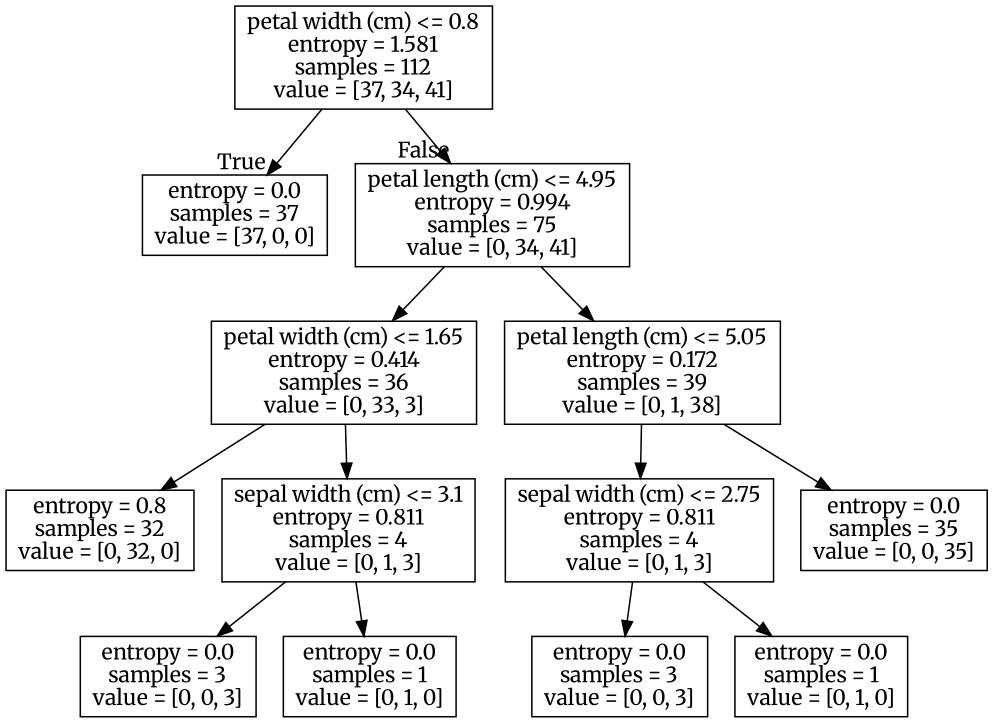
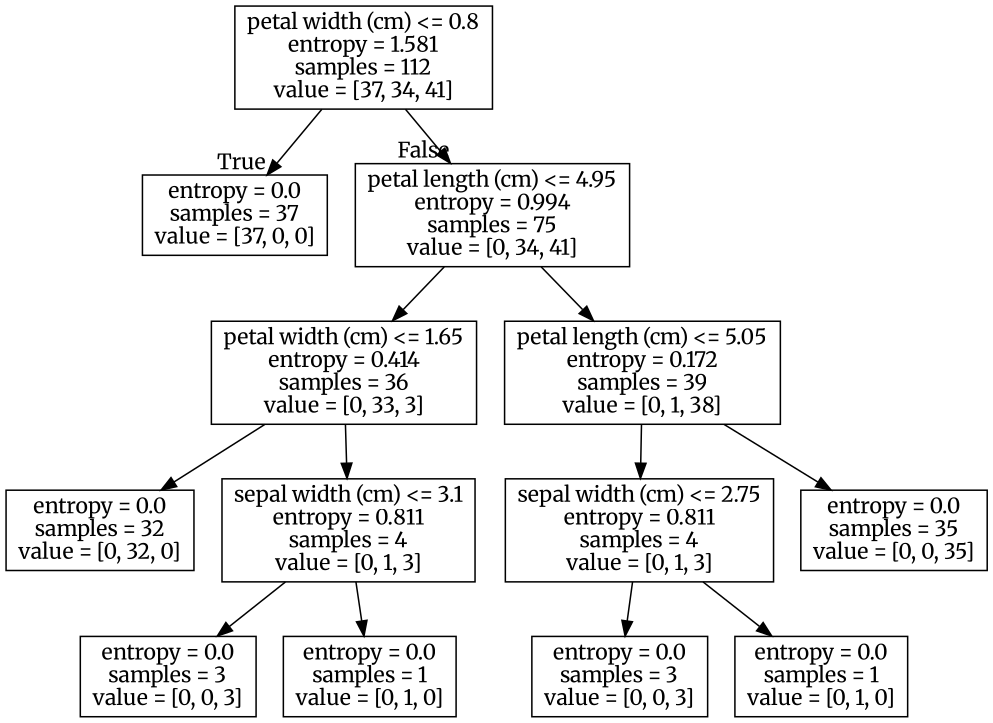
node "entropy = 0.8 samples = 32 value = [0, 32, 0]": label "entropy = 0.8 samples = 32 value = [0, 32, 0]" -> "entropy = 0.0 samples = 32 value = [0, 32, 0]"
